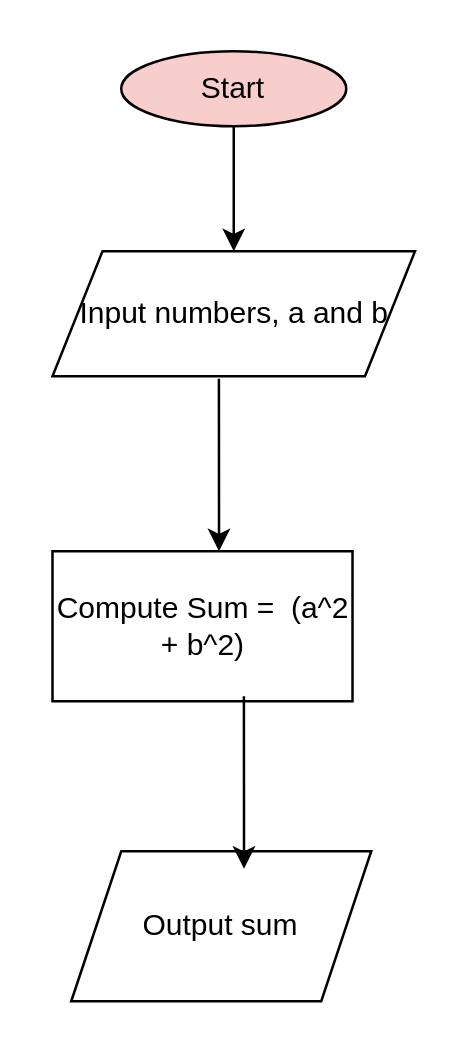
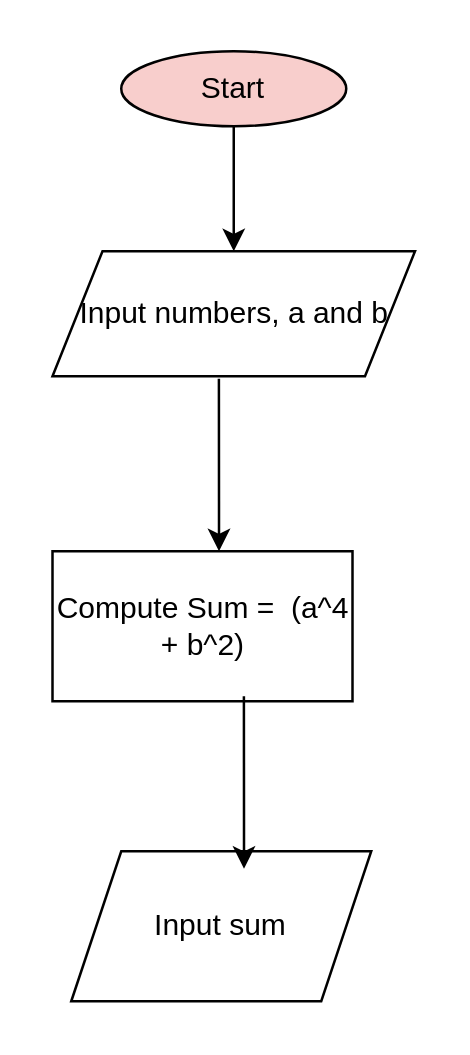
node "Compute Sum = (a^2 + b^2)": label "Compute Sum = (a^2 + b^2)" -> "Compute Sum = (a^4 + b^2)"
node "Output sum": label "Output sum" -> "Input sum"
